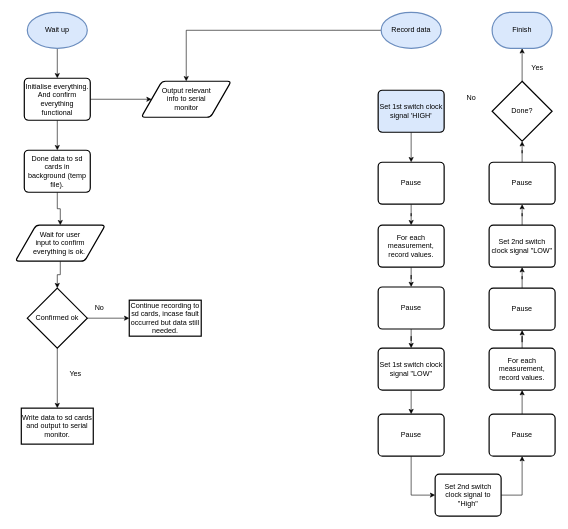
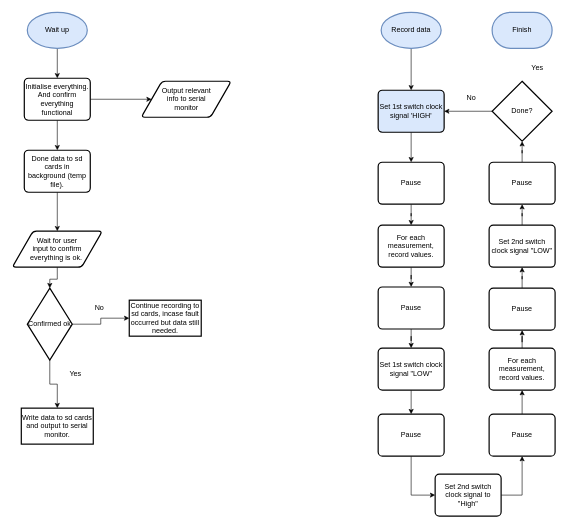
edge "Record data" -> "Output relevant info to serial monitor": now "Record data" -> "Set 1st switch clock signal 'HIGH'"
edge "Done?" -> "Finish": removed
edge "Done?" -> "Set 1st switch clock signal 'HIGH'": added
node "Wait for user input to confirm everything is ok.": moved (60, 243) -> (57, 249)
node "Confirmed ok": size 60x60 -> 45x72
